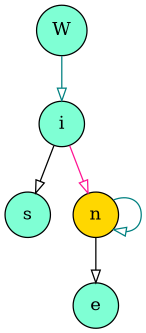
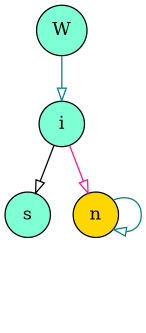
node "e": removed
